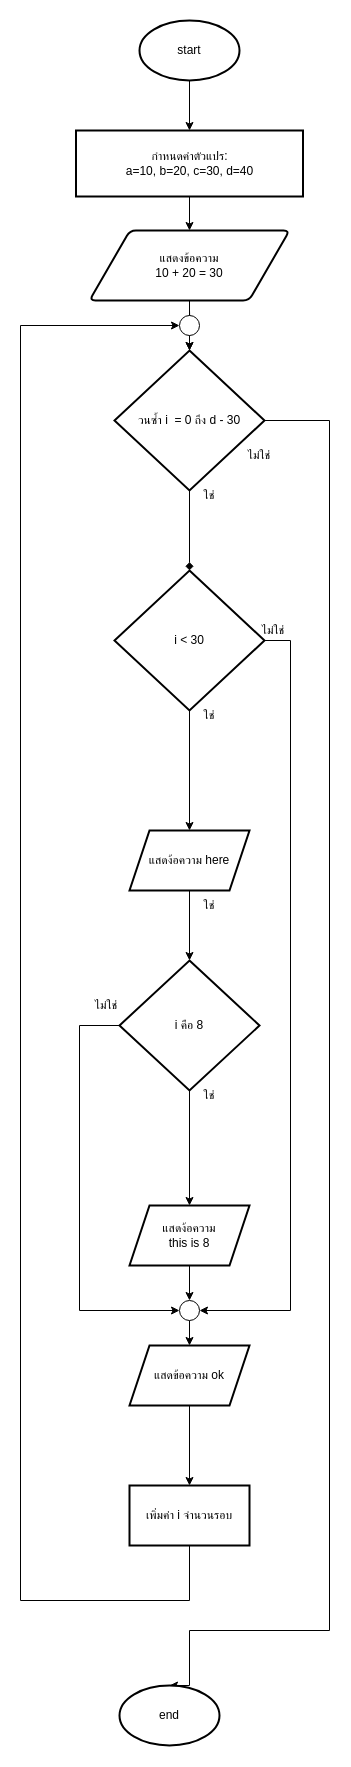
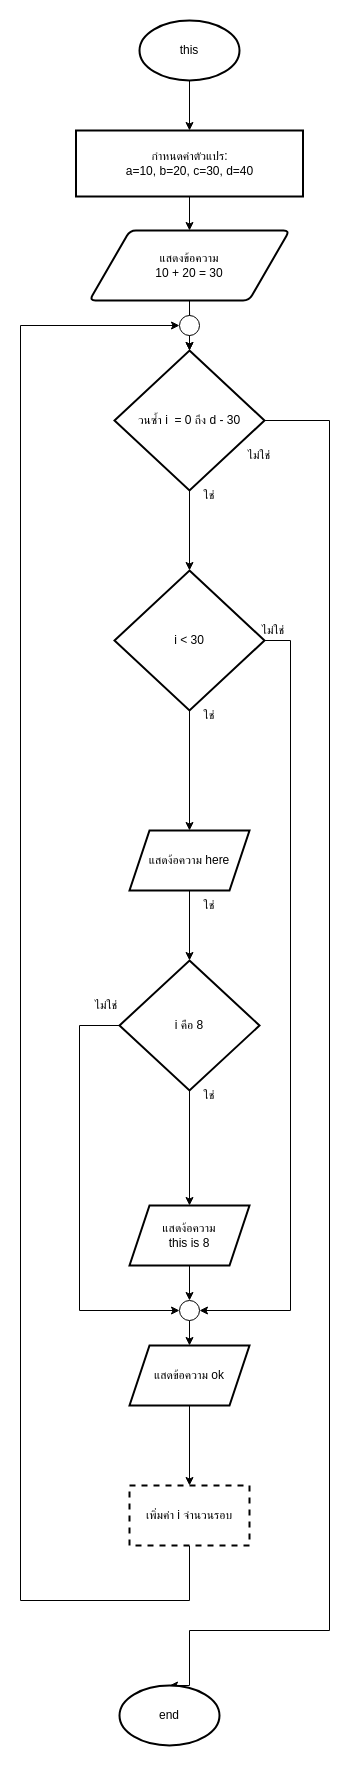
node "start": label "start" -> "this"
edge "วนซ้ำ i = 0 ถึง d - 30" -> "i < 30": arrowhead diamond -> classic
node "เพิ่มค่า i จำนวนรอบ": style solid -> dashed
